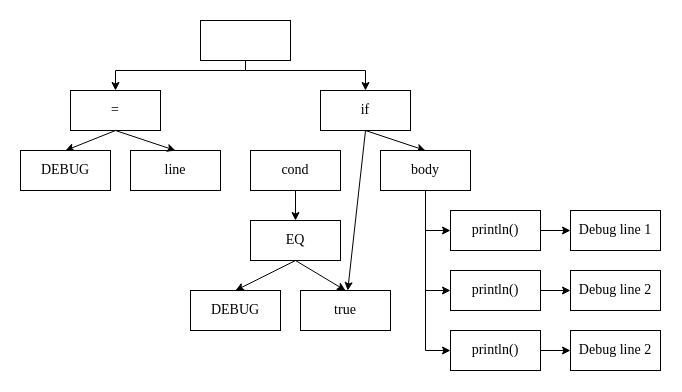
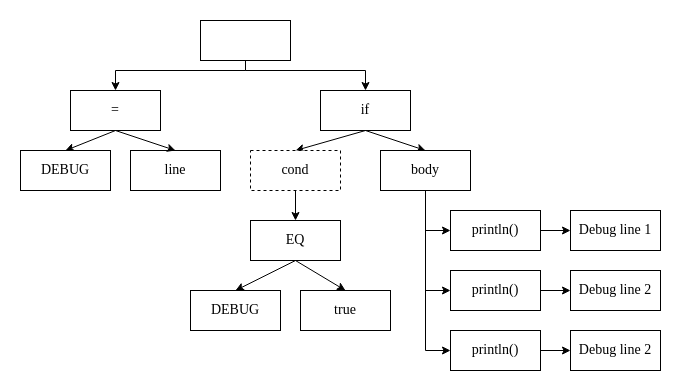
node "cond": style solid -> dashed
edge "if" -> "true": now "if" -> "cond"
